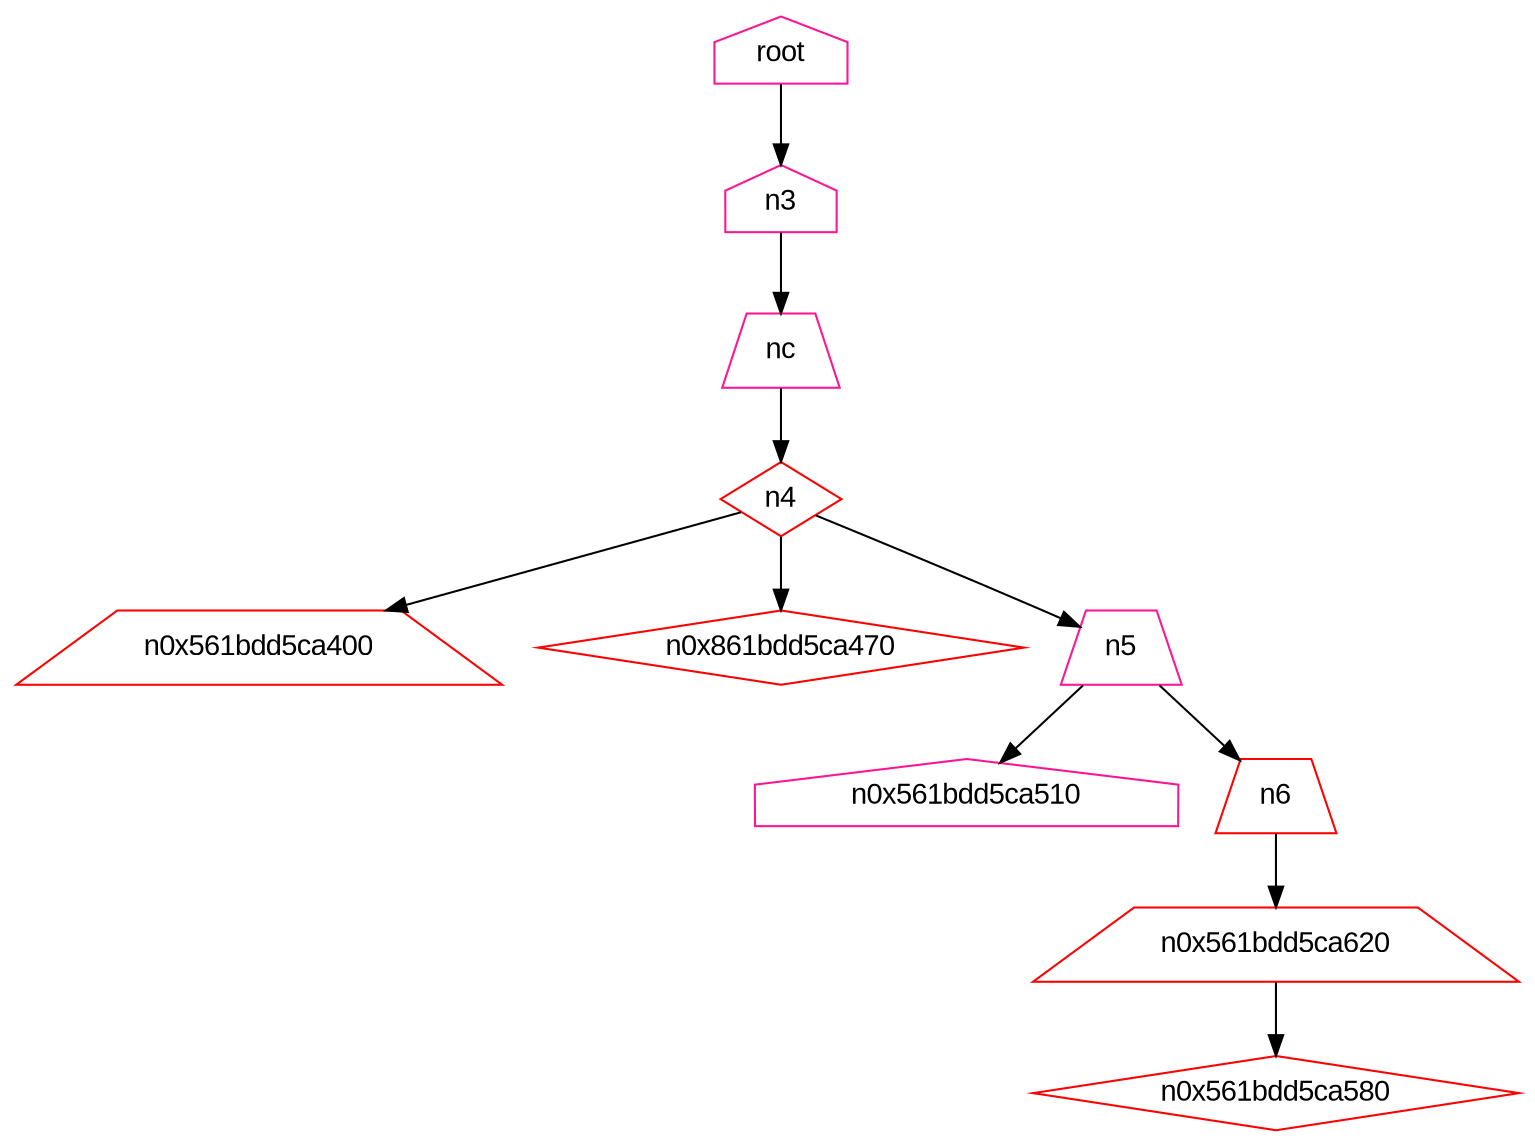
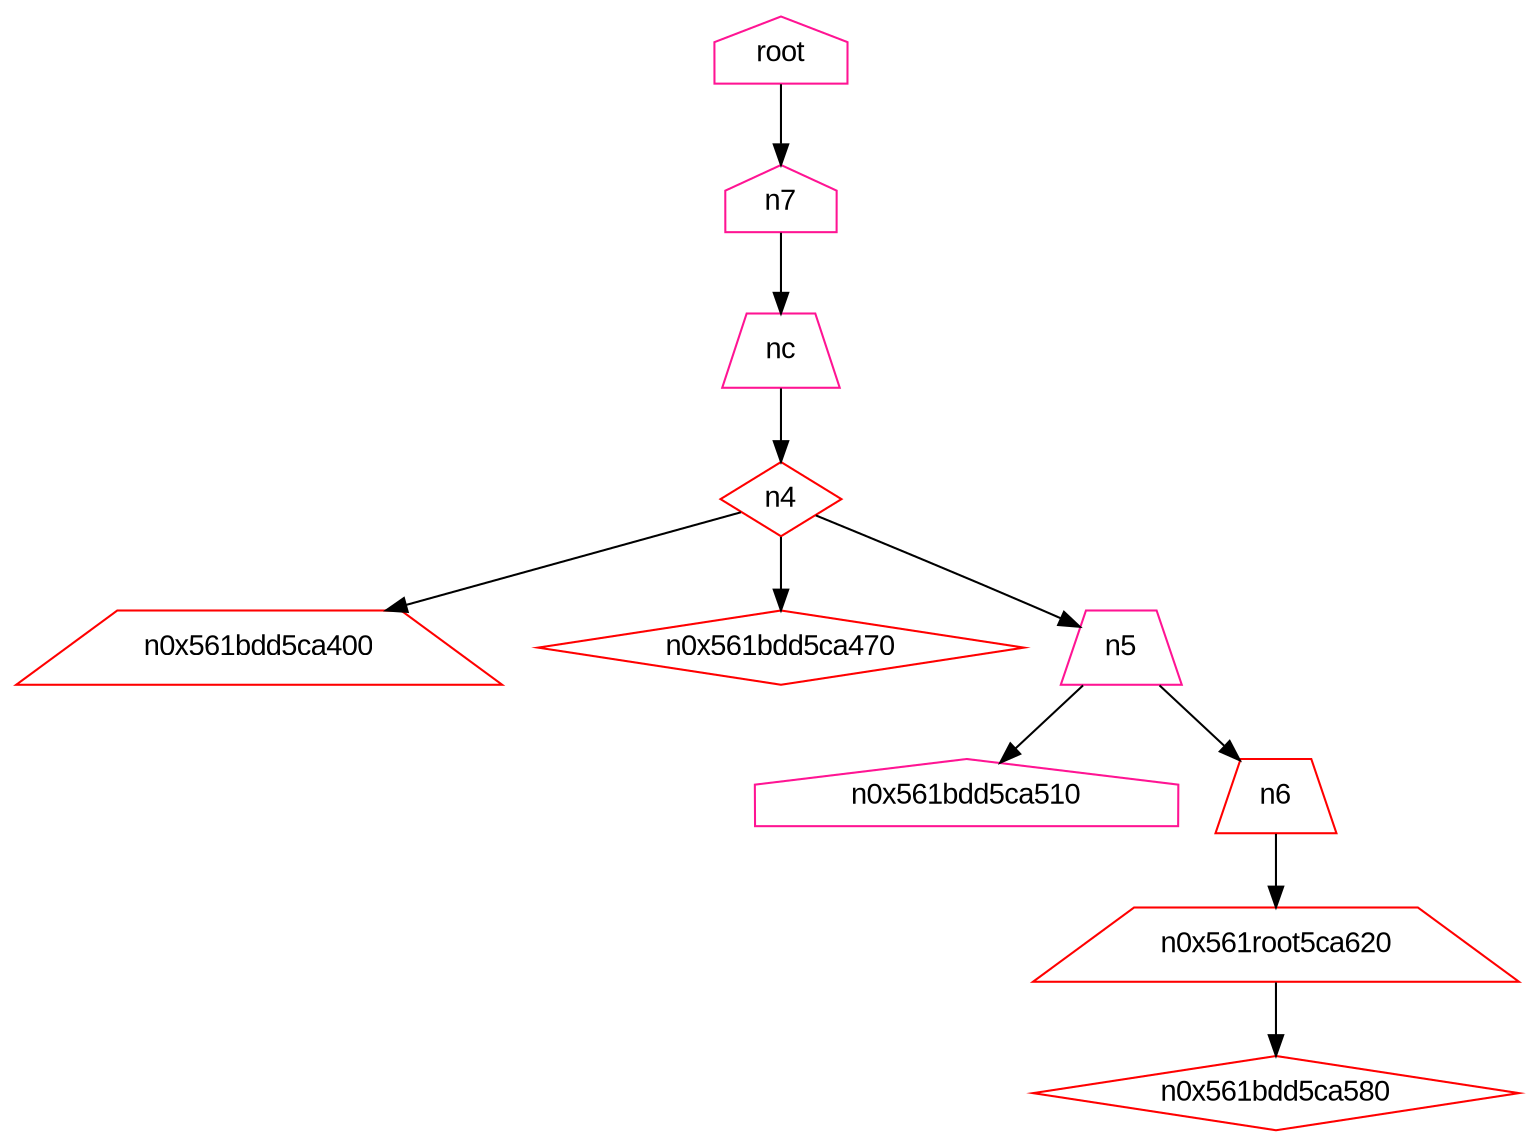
node "n3": label "n3" -> "n7"
node "n0x861bdd5ca470": label "n0x861bdd5ca470" -> "n0x561bdd5ca470"
node "n0x561bdd5ca620": label "n0x561bdd5ca620" -> "n0x561root5ca620"
